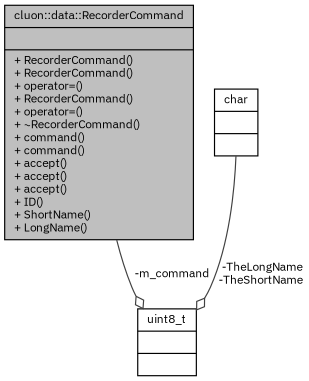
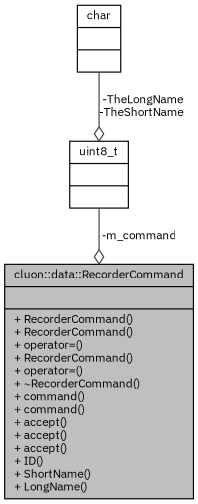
edge "cluon::data::RecorderCommand" -> "uint8_t": reversed
